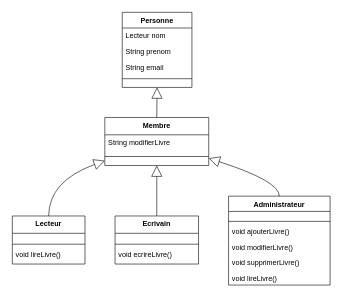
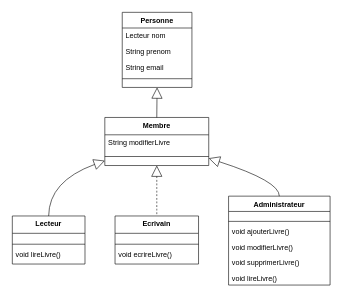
edge "Ecrivain" -> "Membre": style solid -> dashed
